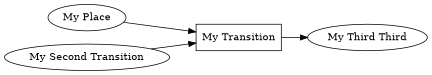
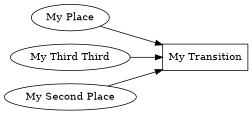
edge "My Transition" -> "My Third Third": reversed
node "My Second Transition": label "My Second Transition" -> "My Second Place"
